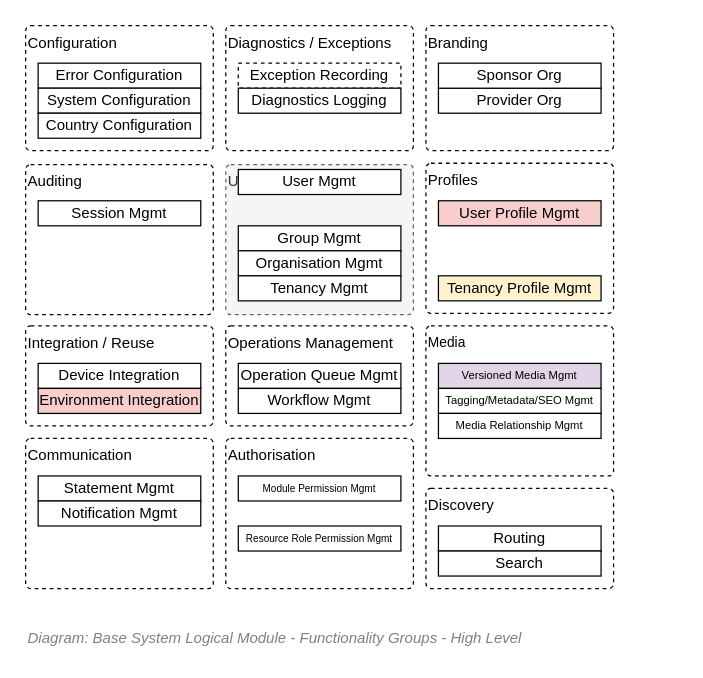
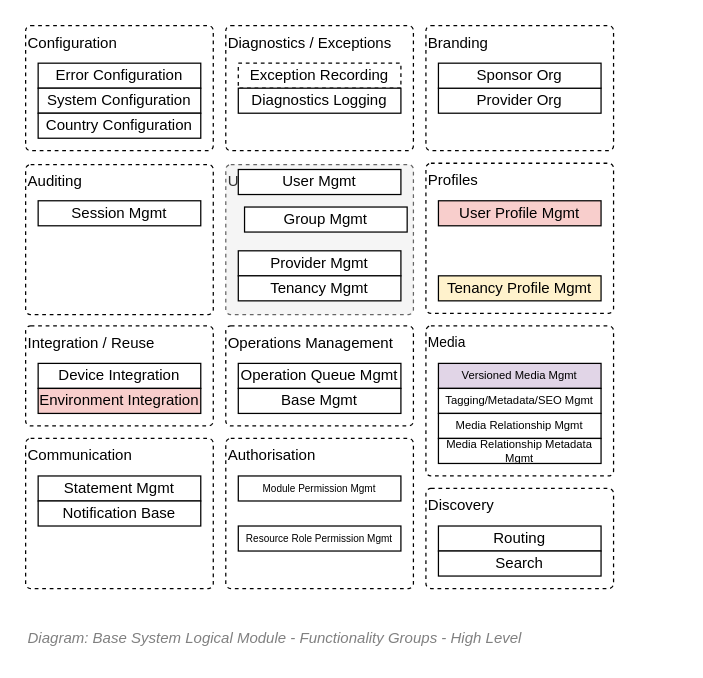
node "Group Mgmt": moved (319, 238) -> (326, 219)
node "Organisation Mgmt": label "Organisation Mgmt" -> "Provider Mgmt"
node "Workflow Mgmt": label "Workflow Mgmt" -> "Base Mgmt"
node "Media Relationship Metadata Mgmt": added
node "Notification Mgmt": label "Notification Mgmt" -> "Notification Base"
